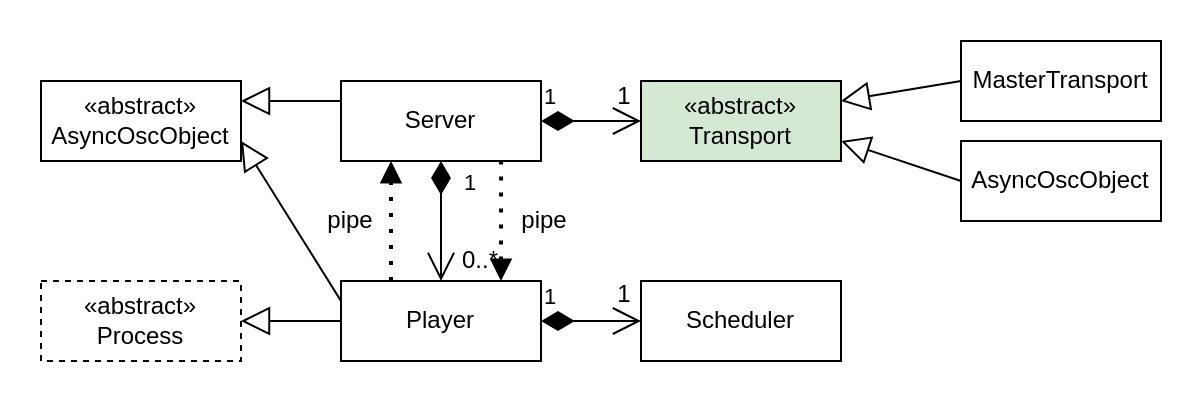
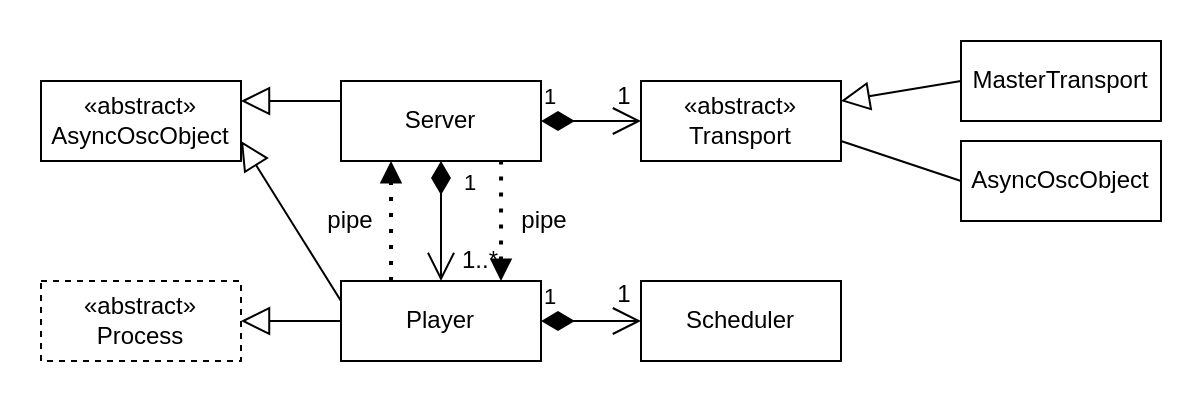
node "«abstract» Transport": fillcolor #d5e8d4 -> #ffffff
edge "AsyncOscObject" -> "«abstract» Transport": arrowhead block -> none
node "0..*": label "0..*" -> "1..*"
